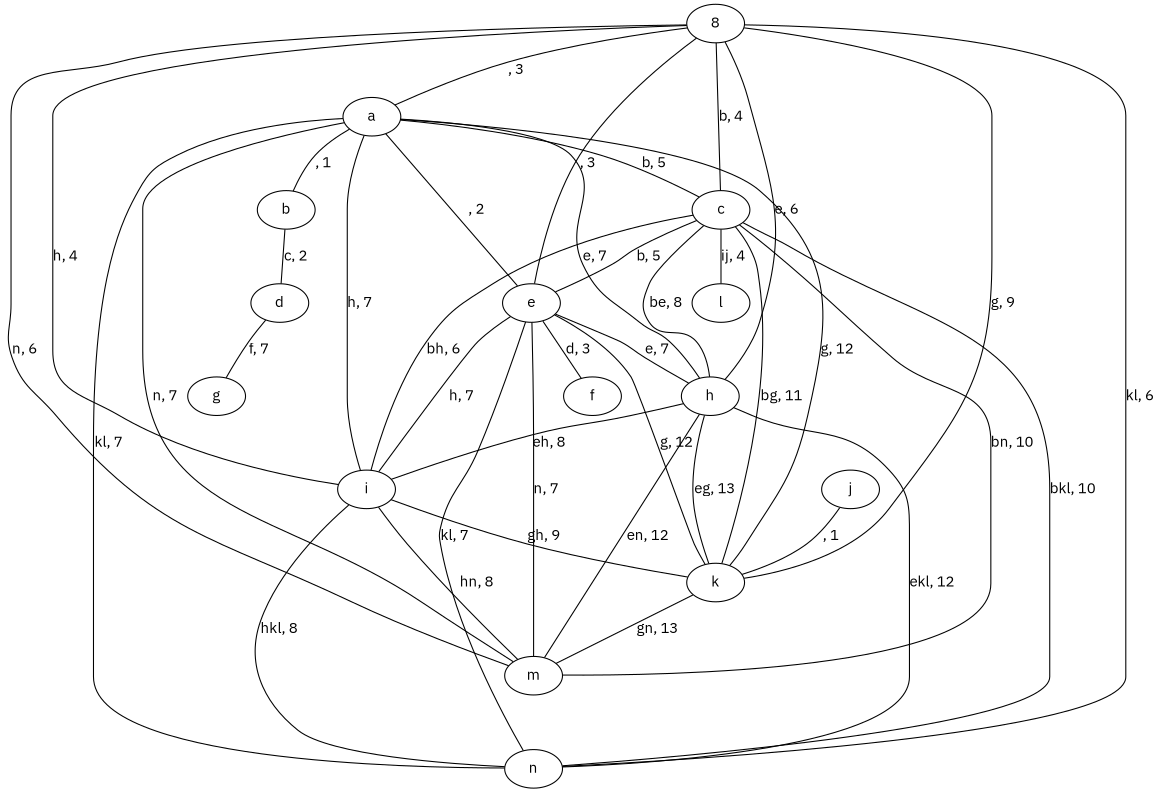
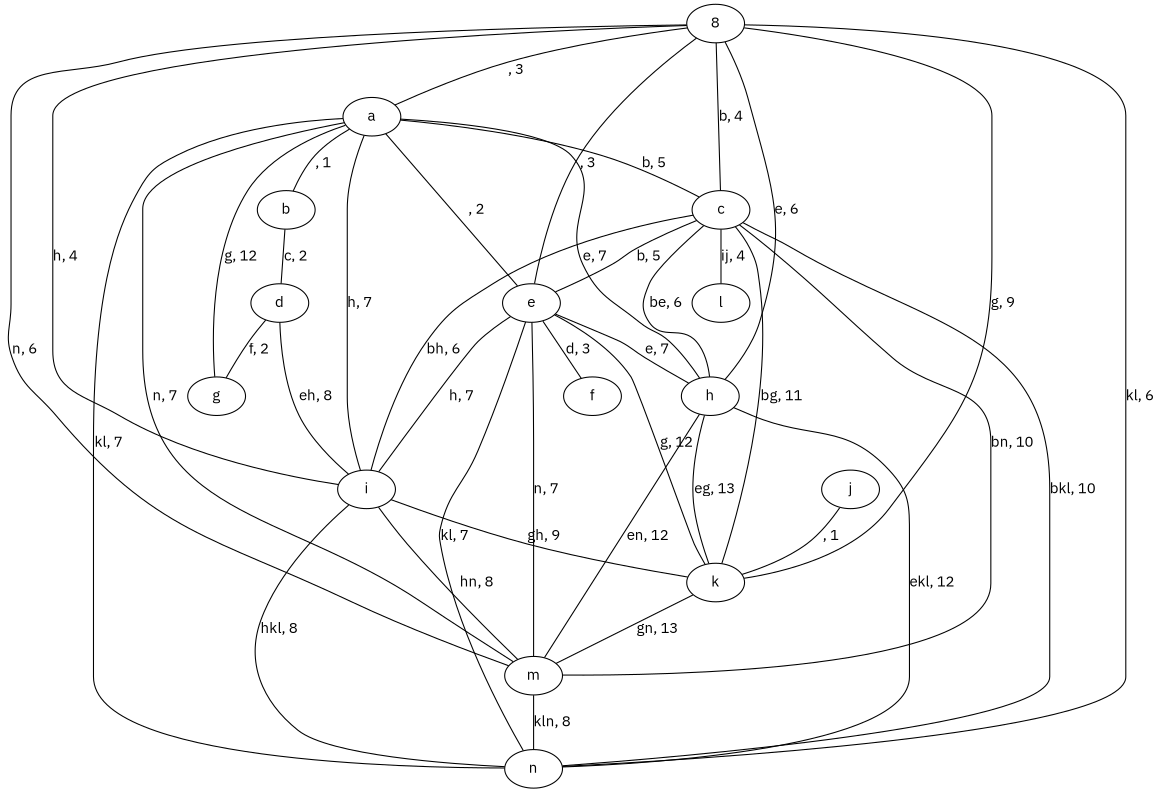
edge "a" -- "k": now "a" -- "g"
edge "c" -- "h": label "be, 8" -> "be, 6"
edge "d" -- "g": label "f, 7" -> "f, 2"
edge "h" -- "i": now "d" -- "i"
edge "m" -- "n": added, label "kln, 8"
